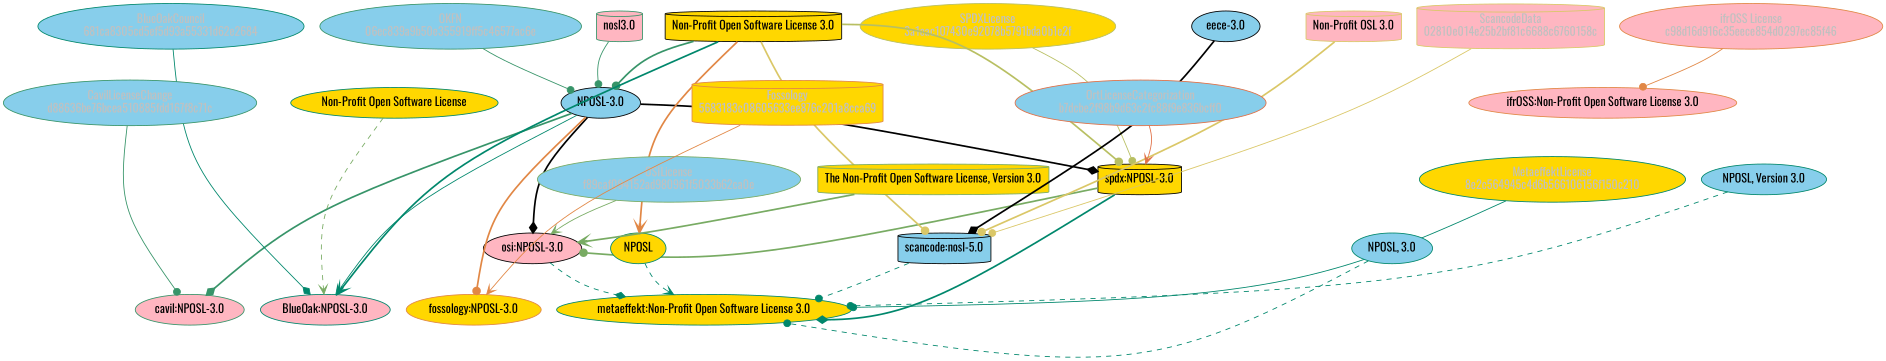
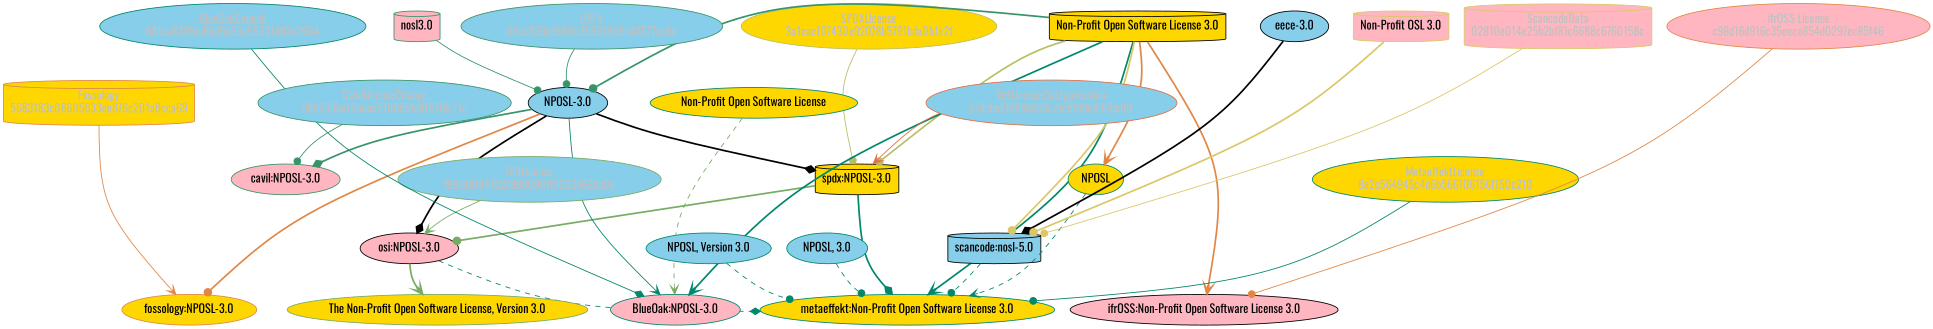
node "ifrOSS:Non-Profit Open Software License 3.0": color #e18745 -> black
edge "Non-Profit Open Software License 3.0" -> "ifrOSS:Non-Profit Open Software License 3.0": added
node "The Non-Profit Open Software License, Version 3.0": shape cylinder -> ellipse
edge "Non-Profit Open Software License 3.0" -> "metaeffekt:Non-Profit Open Software License 3.0": added
edge "The Non-Profit Open Software License, Version 3.0" -> "osi:NPOSL-3.0": reversed
